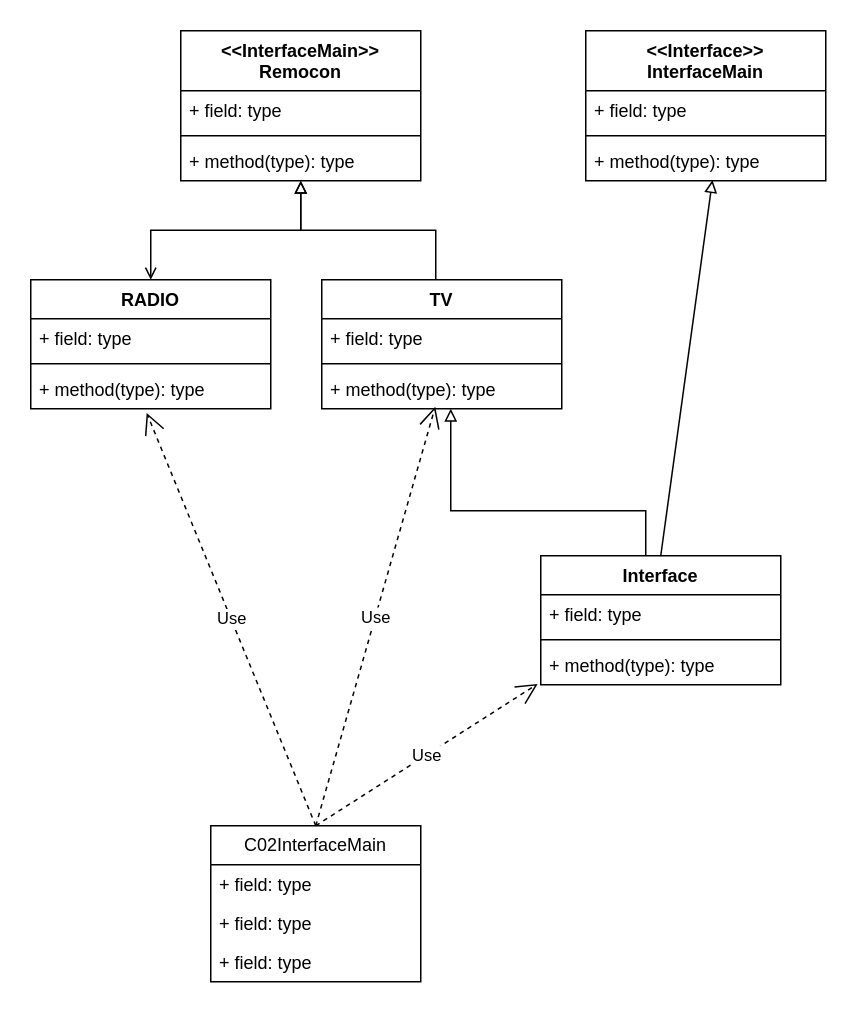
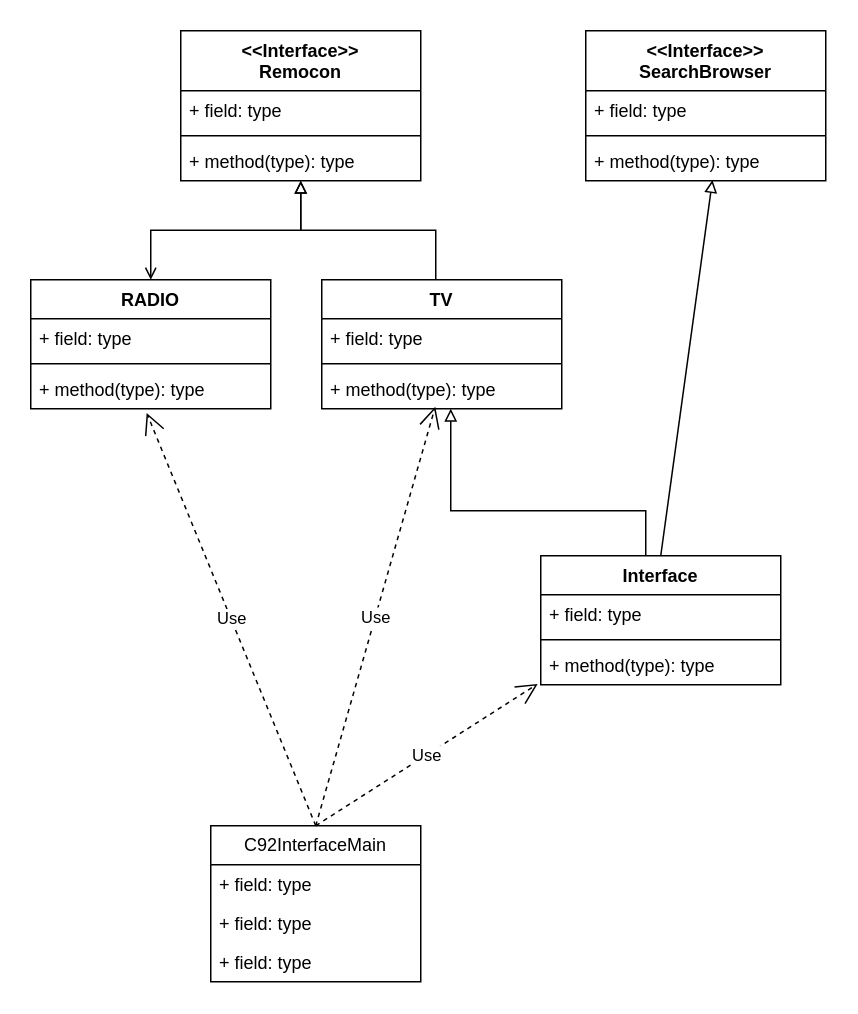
node "<<InterfaceMain>> Remocon": label "<<InterfaceMain>> Remocon" -> "<<Interface>> Remocon"
node "<<Interface>> InterfaceMain": label "<<Interface>> InterfaceMain" -> "<<Interface>> SearchBrowser"
node "C02InterfaceMain": label "C02InterfaceMain" -> "C92InterfaceMain"
